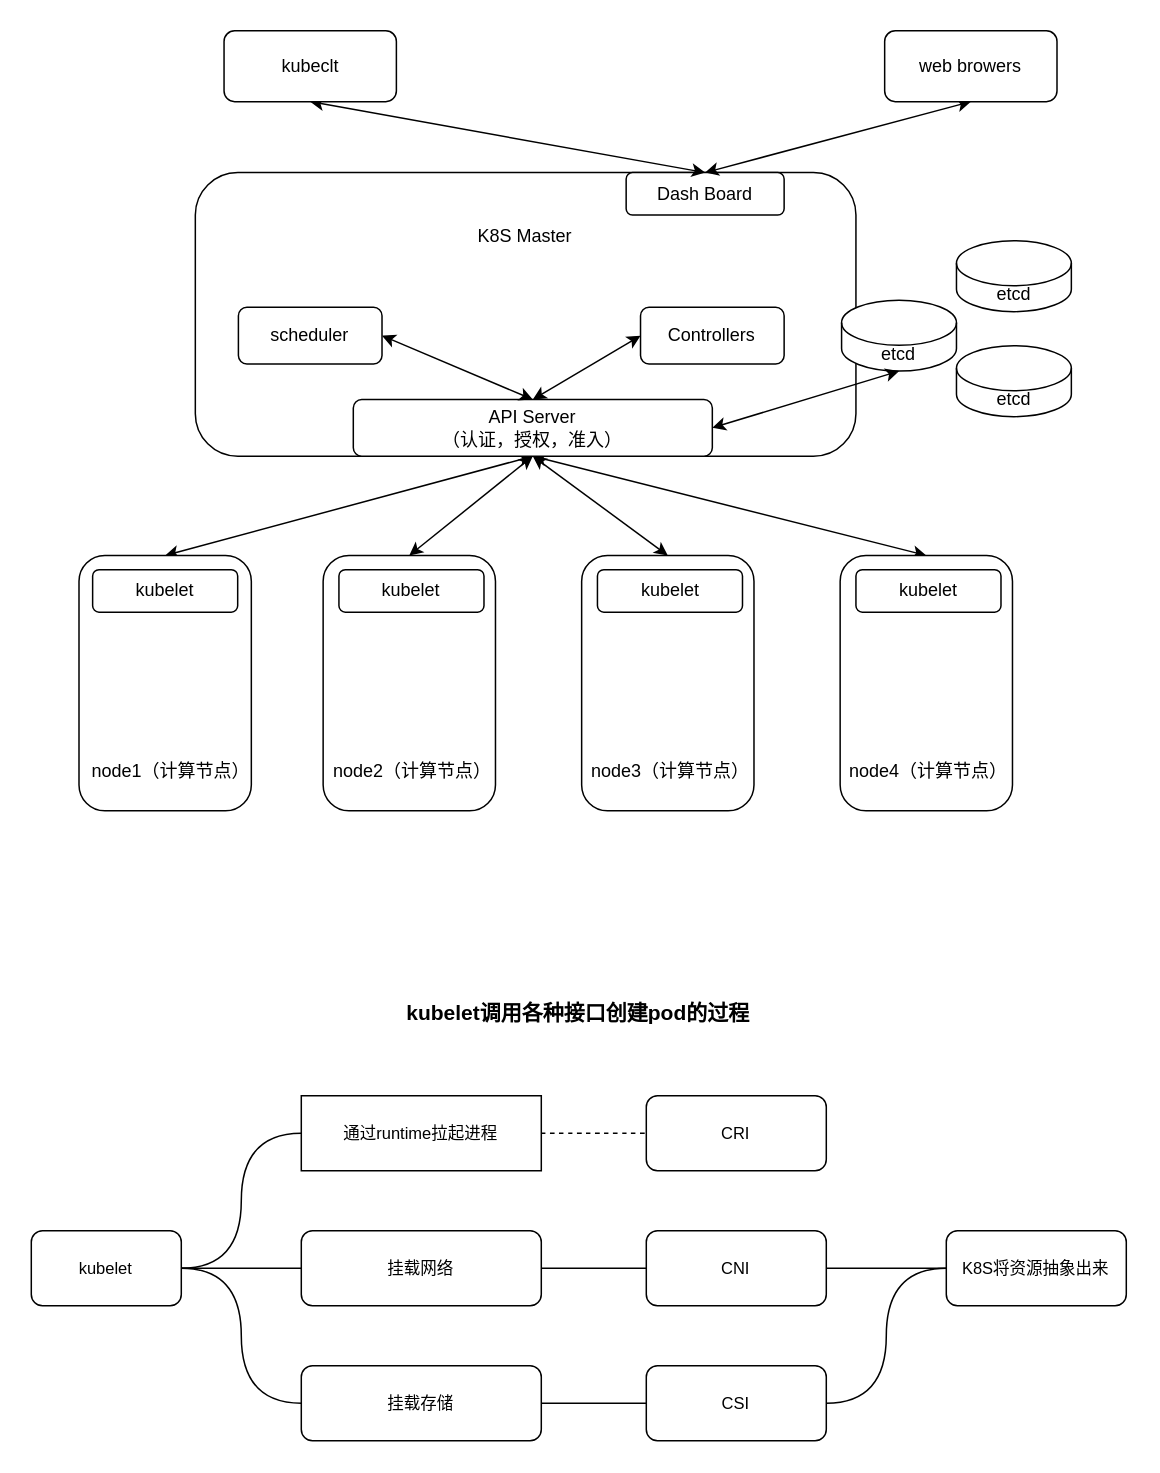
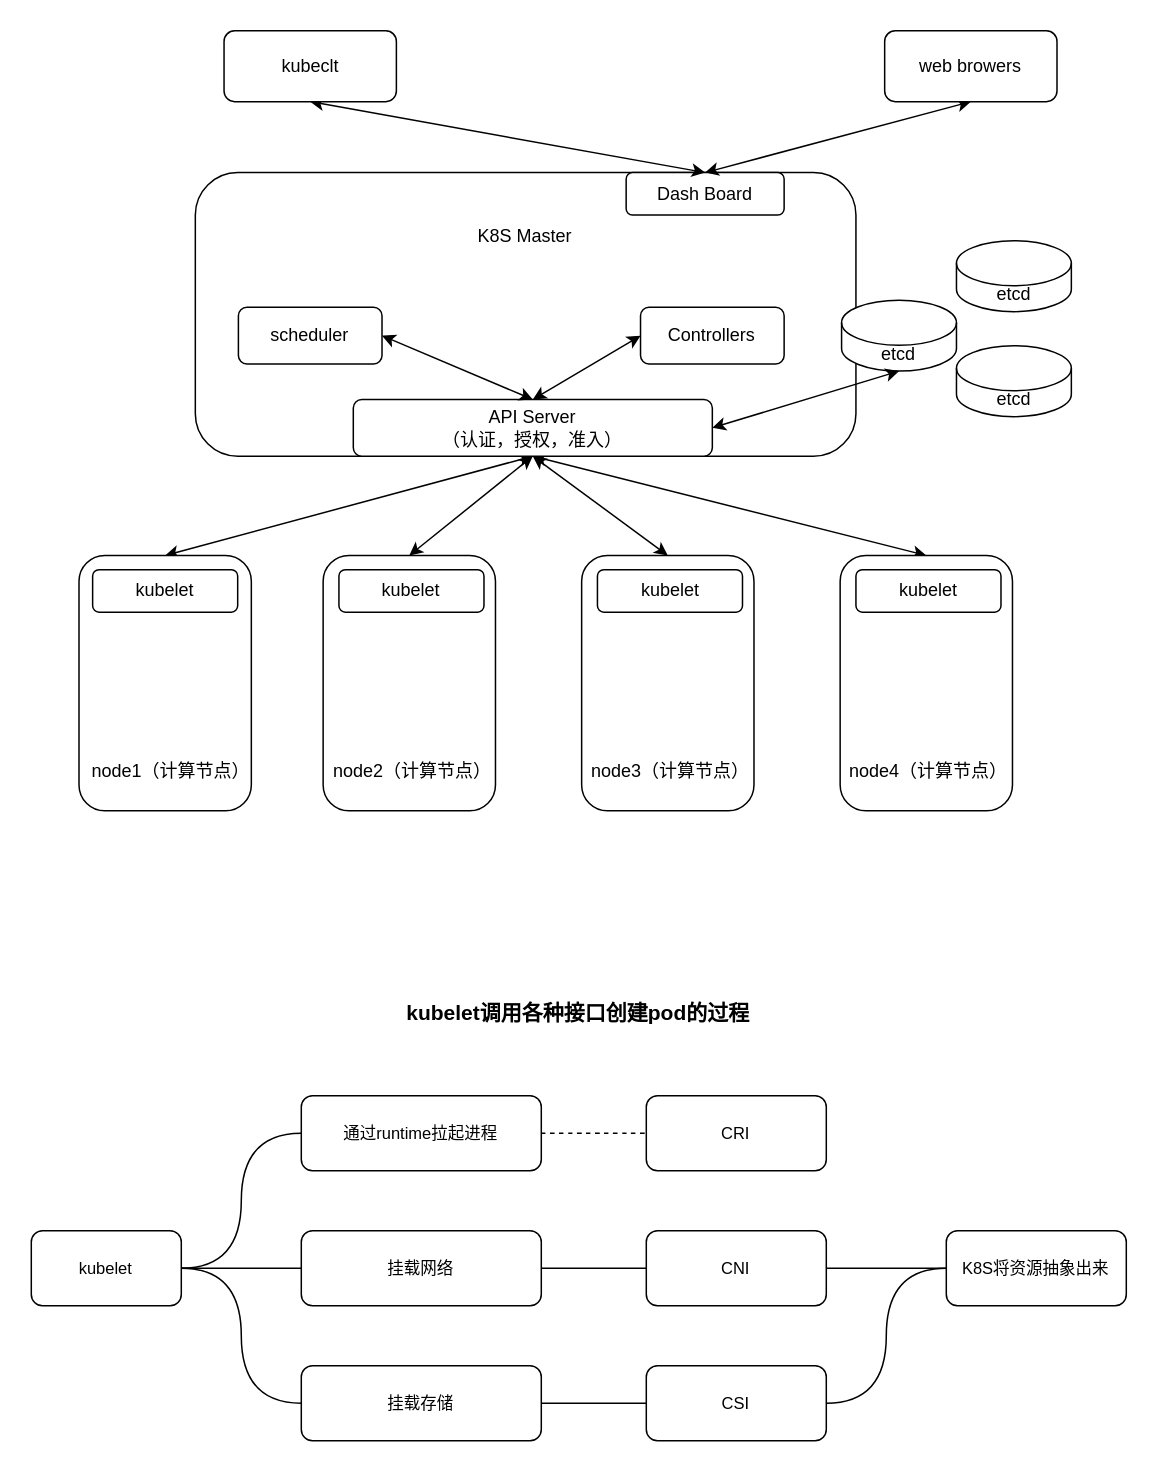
node "通过runtime拉起进程": shape rectangle -> rounded rectangle
